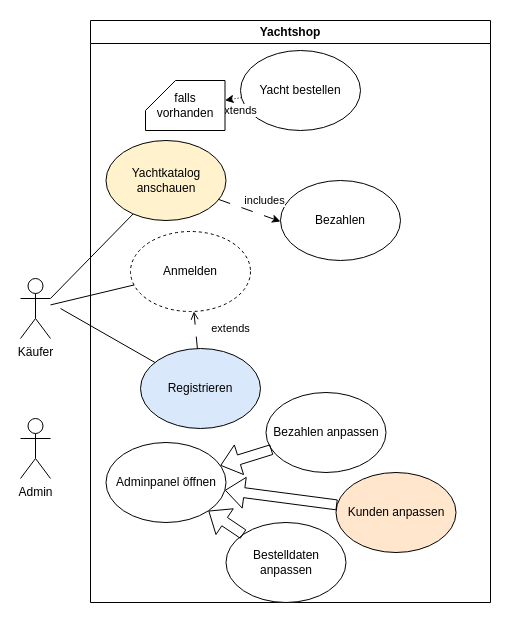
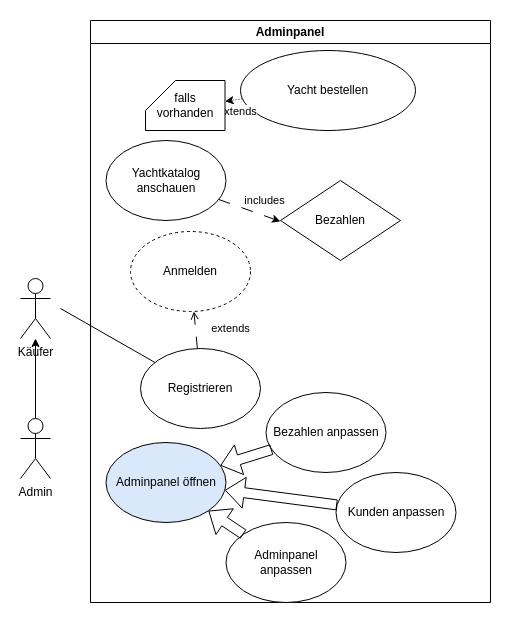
node "Yachtshop": label "Yachtshop" -> "Adminpanel"
node "Yacht bestellen": size 120x80 -> 175x80
node "Yachtkatalog anschauen": fillcolor #fff2cc -> #ffffff
node "Bezahlen": shape ellipse -> diamond
edge "Yachtkatalog anschauen" -- "Käufer": removed
edge "Anmelden" -- "Käufer": removed
edge "Admin" -> "Käufer": added
node "Registrieren": fillcolor #dae8fc -> #ffffff
node "Adminpanel öffnen": fillcolor #ffffff -> #dae8fc
node "Kunden anpassen": fillcolor #ffe6cc -> #ffffff
node "Bestelldaten anpassen": label "Bestelldaten anpassen" -> "Adminpanel anpassen"
